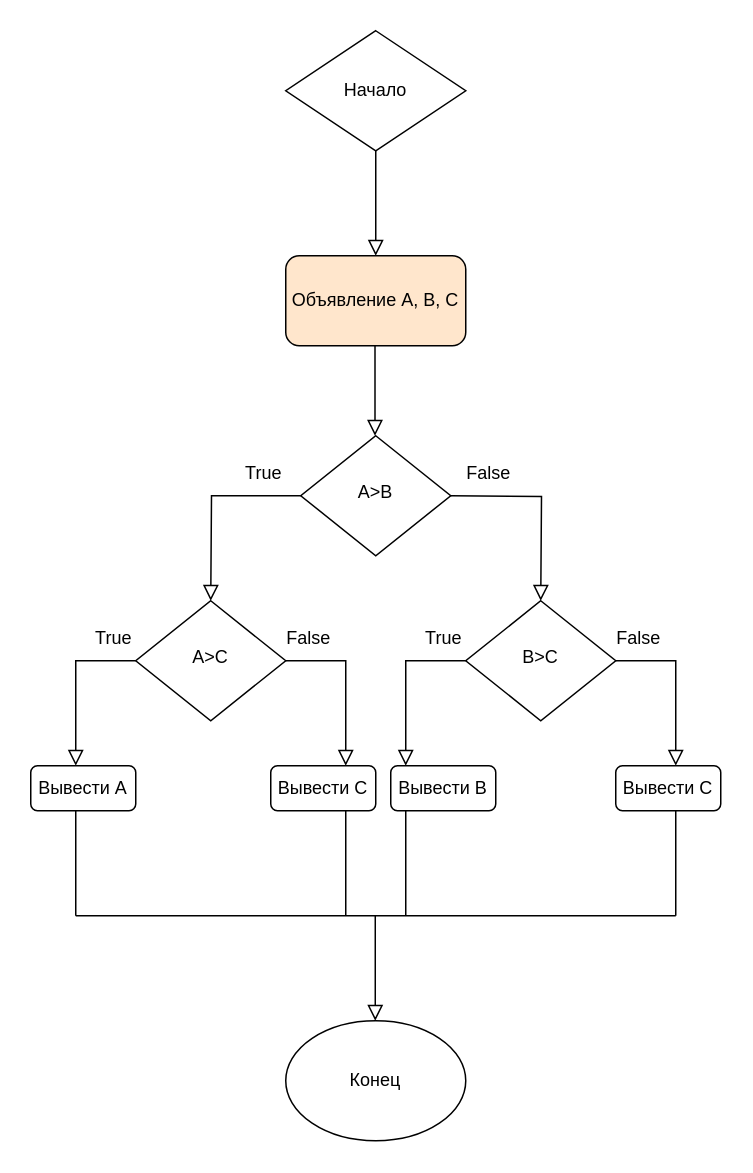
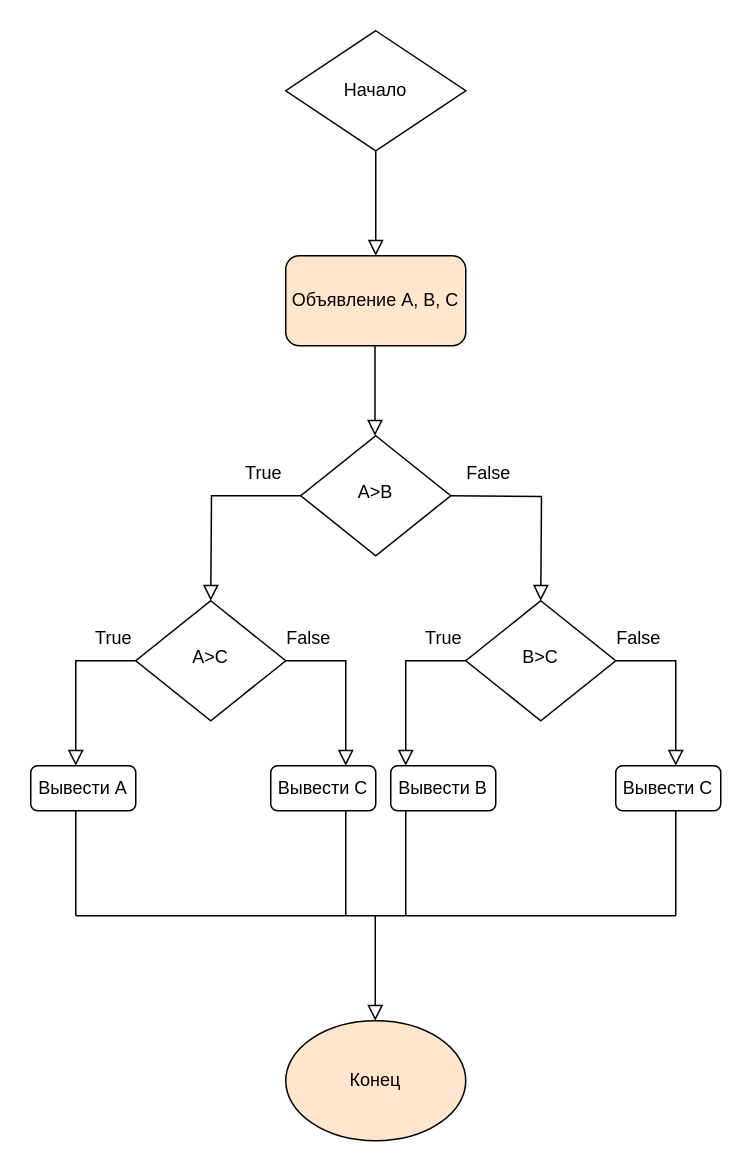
node "Конец": fillcolor #ffffff -> #ffe6cc
